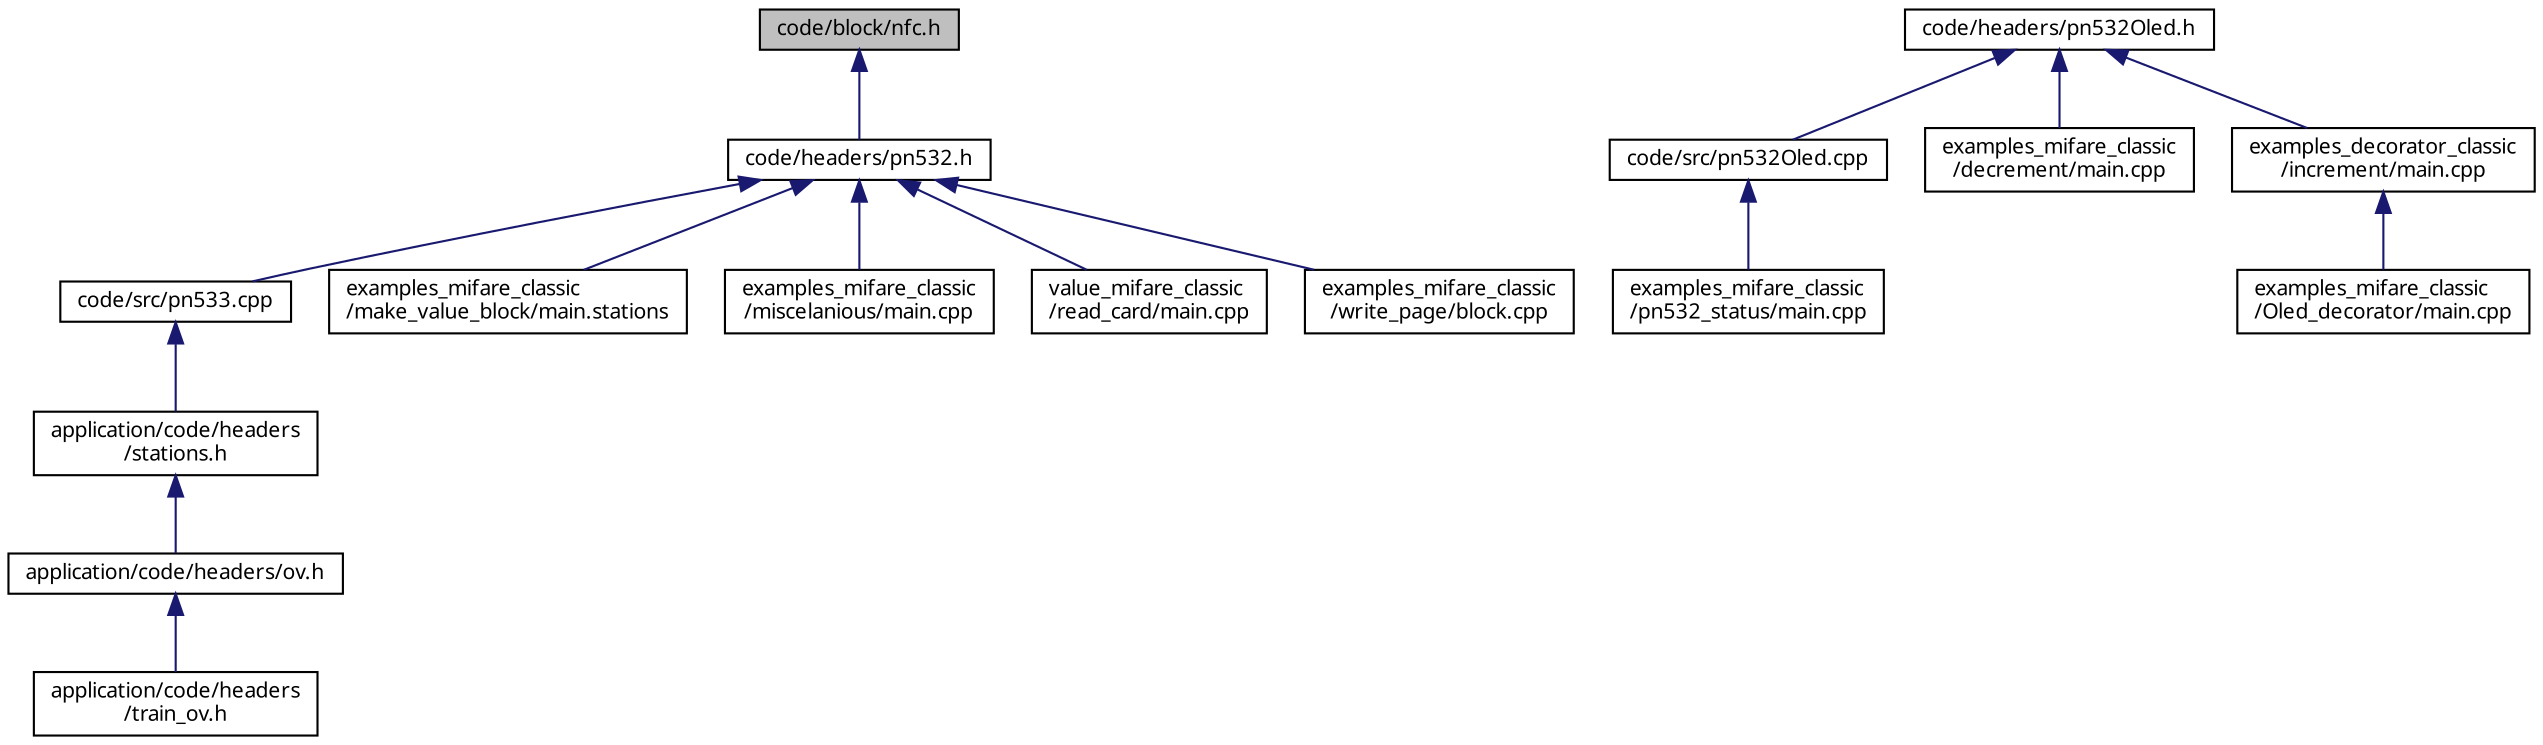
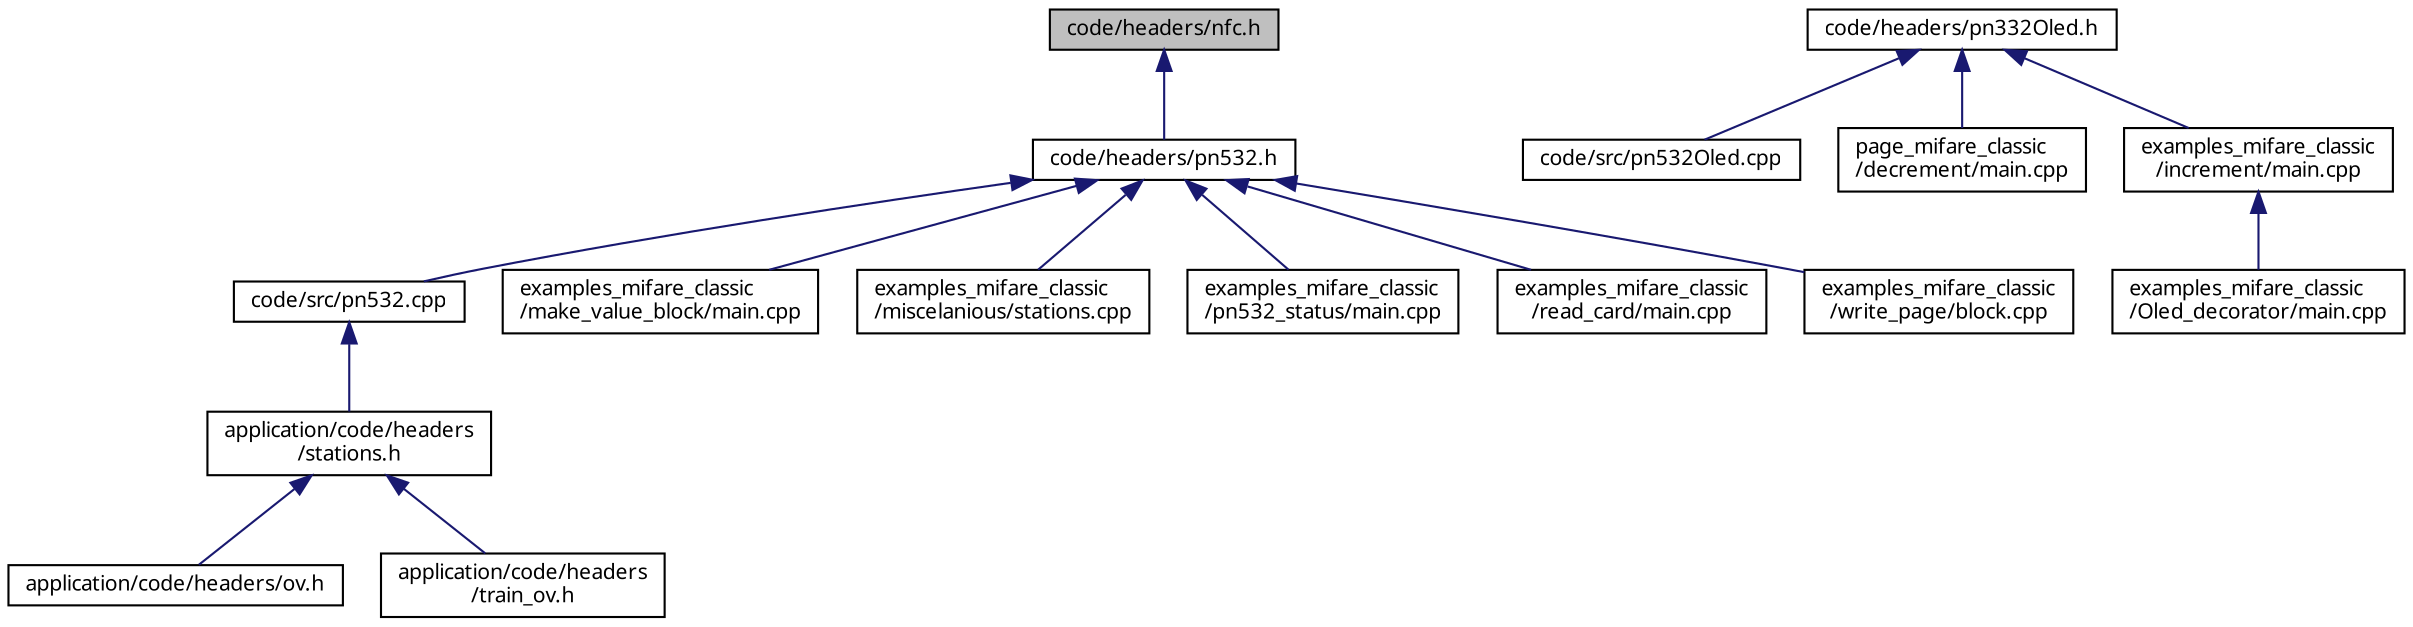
node "code/block/nfc.h": label "code/block/nfc.h" -> "code/headers/nfc.h"
node "code/headers/pn532Oled.h": label "code/headers/pn532Oled.h" -> "code/headers/pn332Oled.h"
node "examples_mifare_classic /decrement/main.cpp": label "examples_mifare_classic /decrement/main.cpp" -> "page_mifare_classic /decrement/main.cpp"
node "examples_decorator_classic /increment/main.cpp": label "examples_decorator_classic /increment/main.cpp" -> "examples_mifare_classic /increment/main.cpp"
edge "examples_mifare_classic /pn532_status/main.cpp" -> "code/src/pn532Oled.cpp": now "examples_mifare_classic /pn532_status/main.cpp" -> "code/headers/pn532.h"
node "code/src/pn533.cpp": label "code/src/pn533.cpp" -> "code/src/pn532.cpp"
node "examples_mifare_classic /make_value_block/main.stations": label "examples_mifare_classic /make_value_block/main.stations" -> "examples_mifare_classic /make_value_block/main.cpp"
node "examples_mifare_classic /miscelanious/main.cpp": label "examples_mifare_classic /miscelanious/main.cpp" -> "examples_mifare_classic /miscelanious/stations.cpp"
node "value_mifare_classic /read_card/main.cpp": label "value_mifare_classic /read_card/main.cpp" -> "examples_mifare_classic /read_card/main.cpp"
edge "application/code/headers /train_ov.h" -> "application/code/headers/ov.h": now "application/code/headers /train_ov.h" -> "application/code/headers /stations.h"
